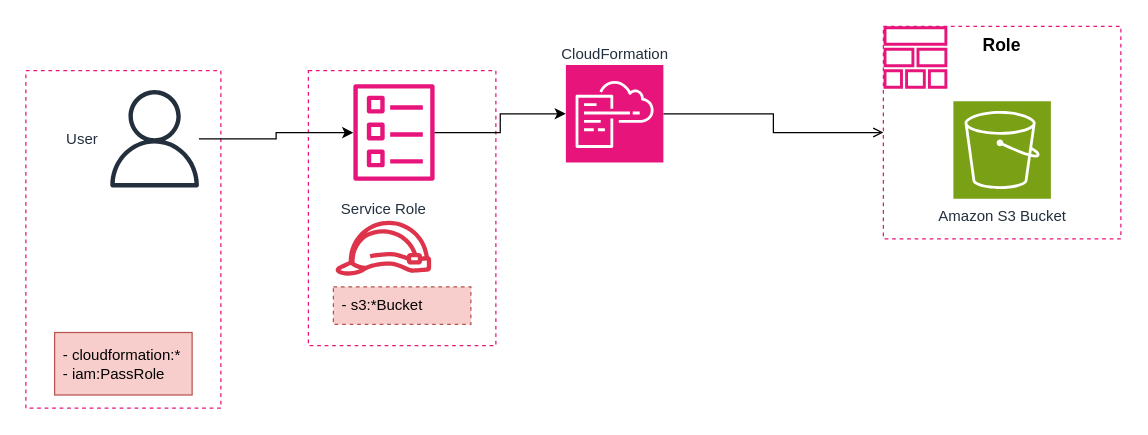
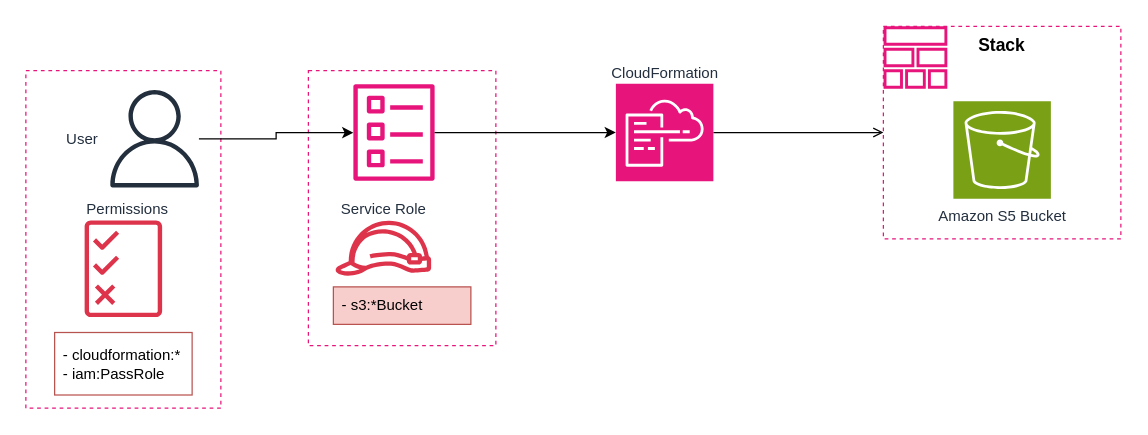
node "Role": label "Role" -> "Stack"
node "CloudFormation": moved (614, 114) -> (664, 133)
node "Amazon S3 Bucket": label "Amazon S3 Bucket" -> "Amazon S5 Bucket"
node "Permissions": added
node "- s3:*Bucket": style dashed -> solid
node "- cloudformation:* - iam:PassRole": fillcolor #f8cecc -> #ffffff
